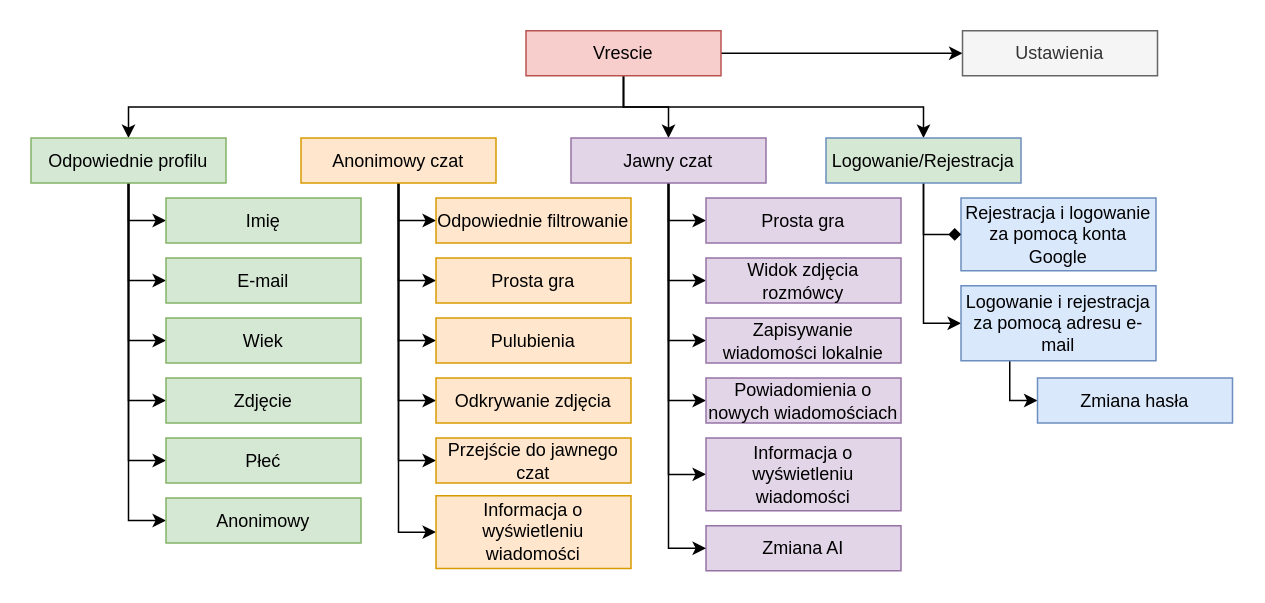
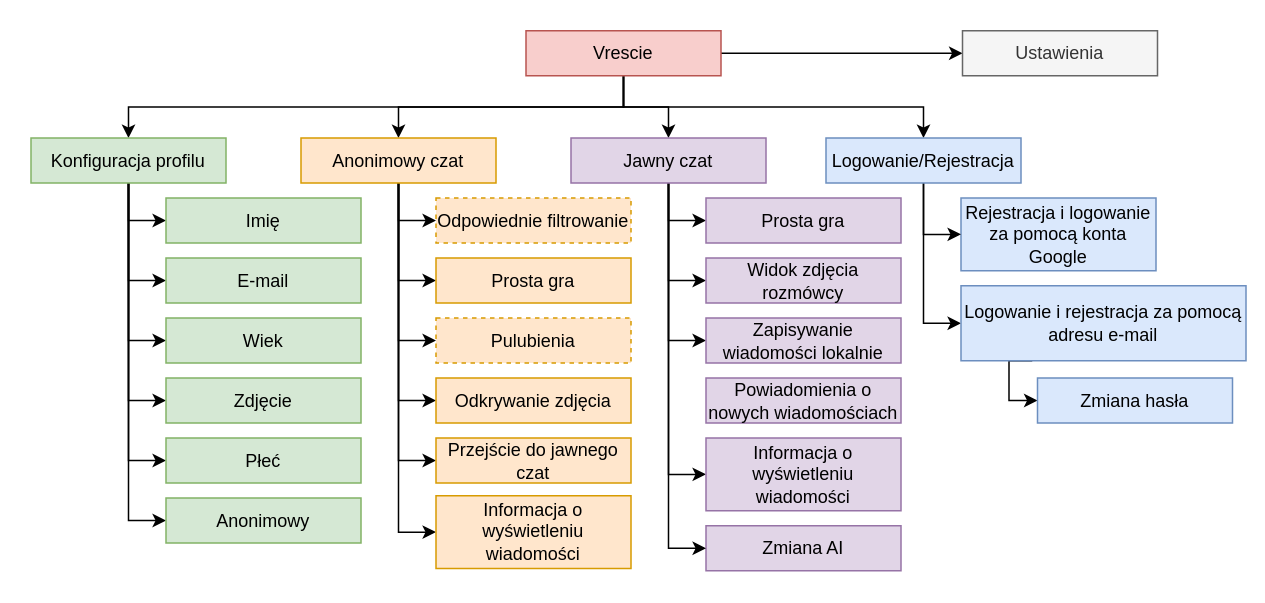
edge "Vrescie" -> "Anonimowy czat": added
node "Odpowiednie profilu": label "Odpowiednie profilu" -> "Konfiguracja profilu"
node "Logowanie/Rejestracja": fillcolor #d5e8d4 -> #dae8fc
node "Odpowiednie filtrowanie": style solid -> dashed
edge "Logowanie/Rejestracja" -> "Rejestracja i logowanie za pomocą konta Google": arrowhead diamond -> classic
node "Logowanie i rejestracja za pomocą adresu e-mail": size 195x75 -> 285x75
node "Pulubienia": style solid -> dashed
edge "Jawny czat" -> "Powiadomienia o nowych wiadomościach": removed
